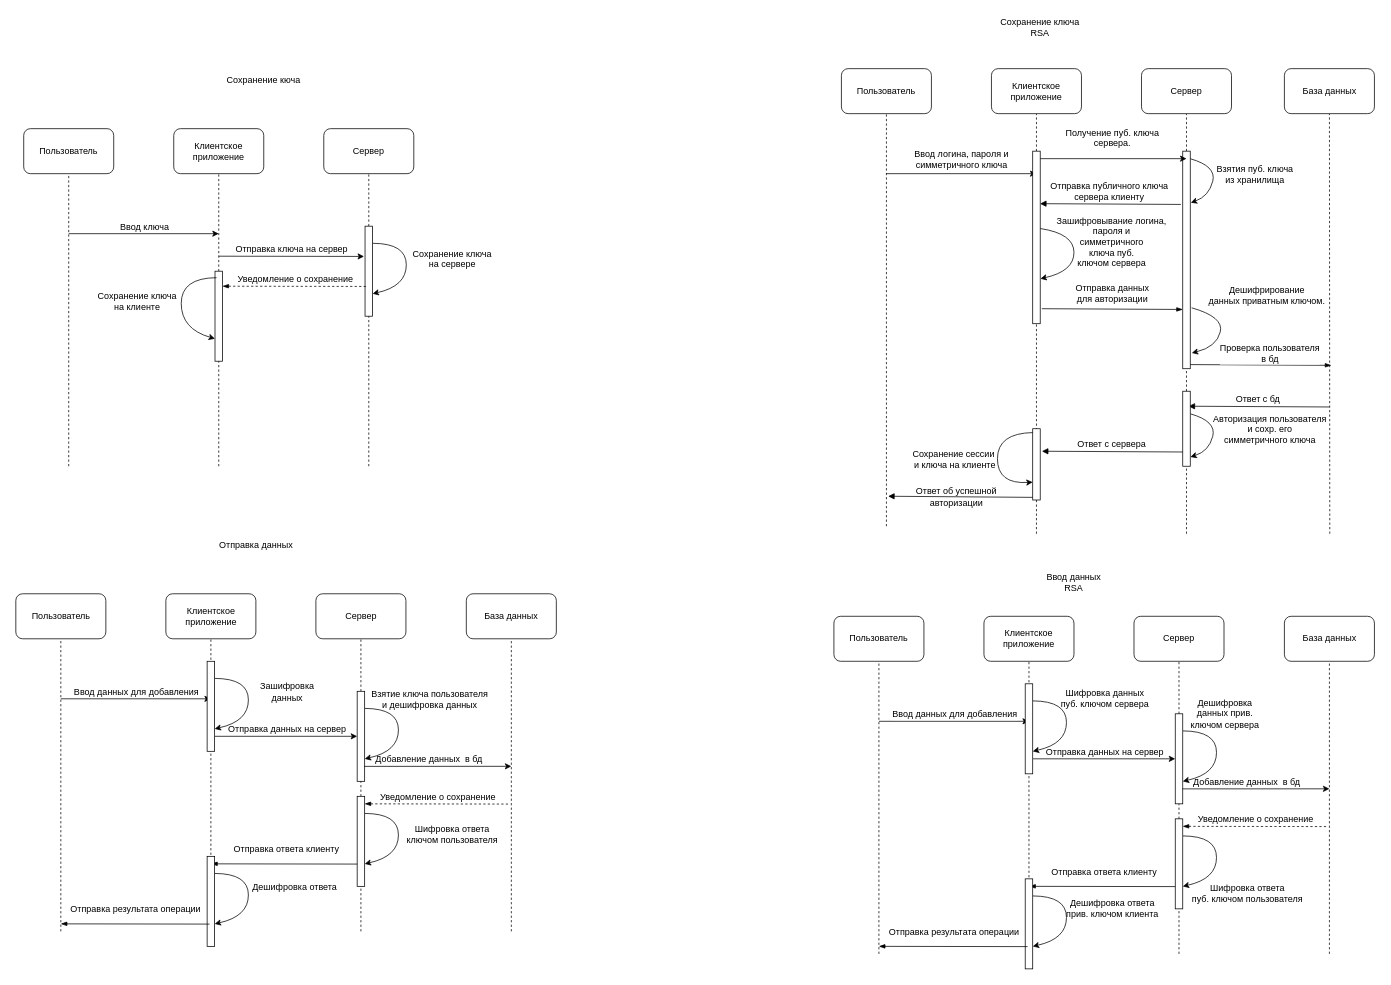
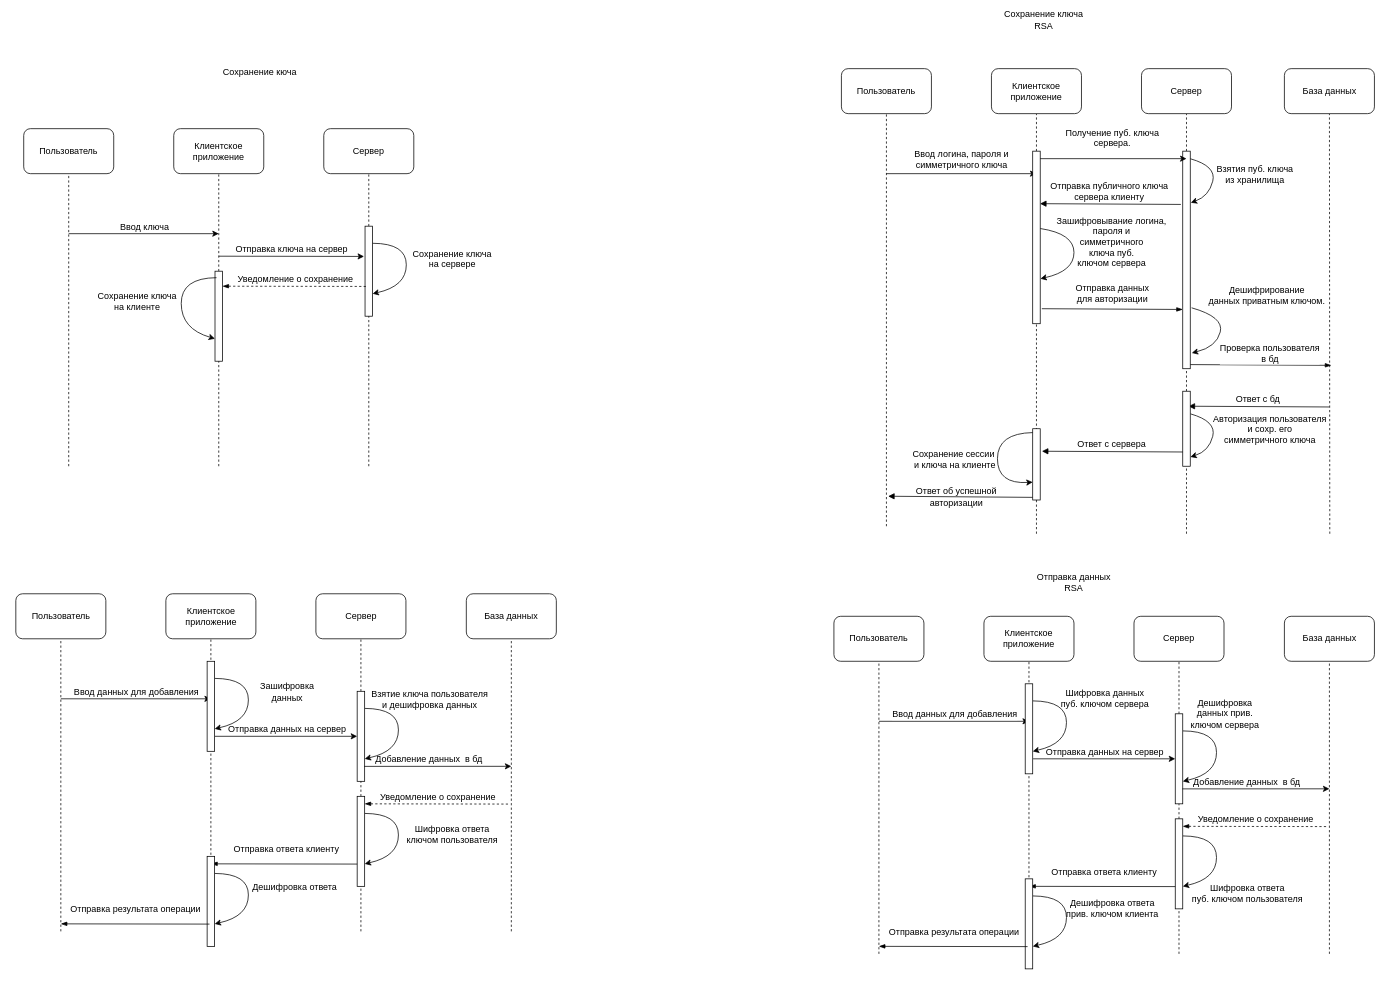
node "Сохранение ключа RSA": moved (1040, 27) -> (1044, 20)
node "Сохранение кюча": moved (264, 80) -> (260, 72)
node "Отправка данных": removed
node "Ввод данных RSA": label "Ввод данных RSA" -> "Отправка данных RSA"
